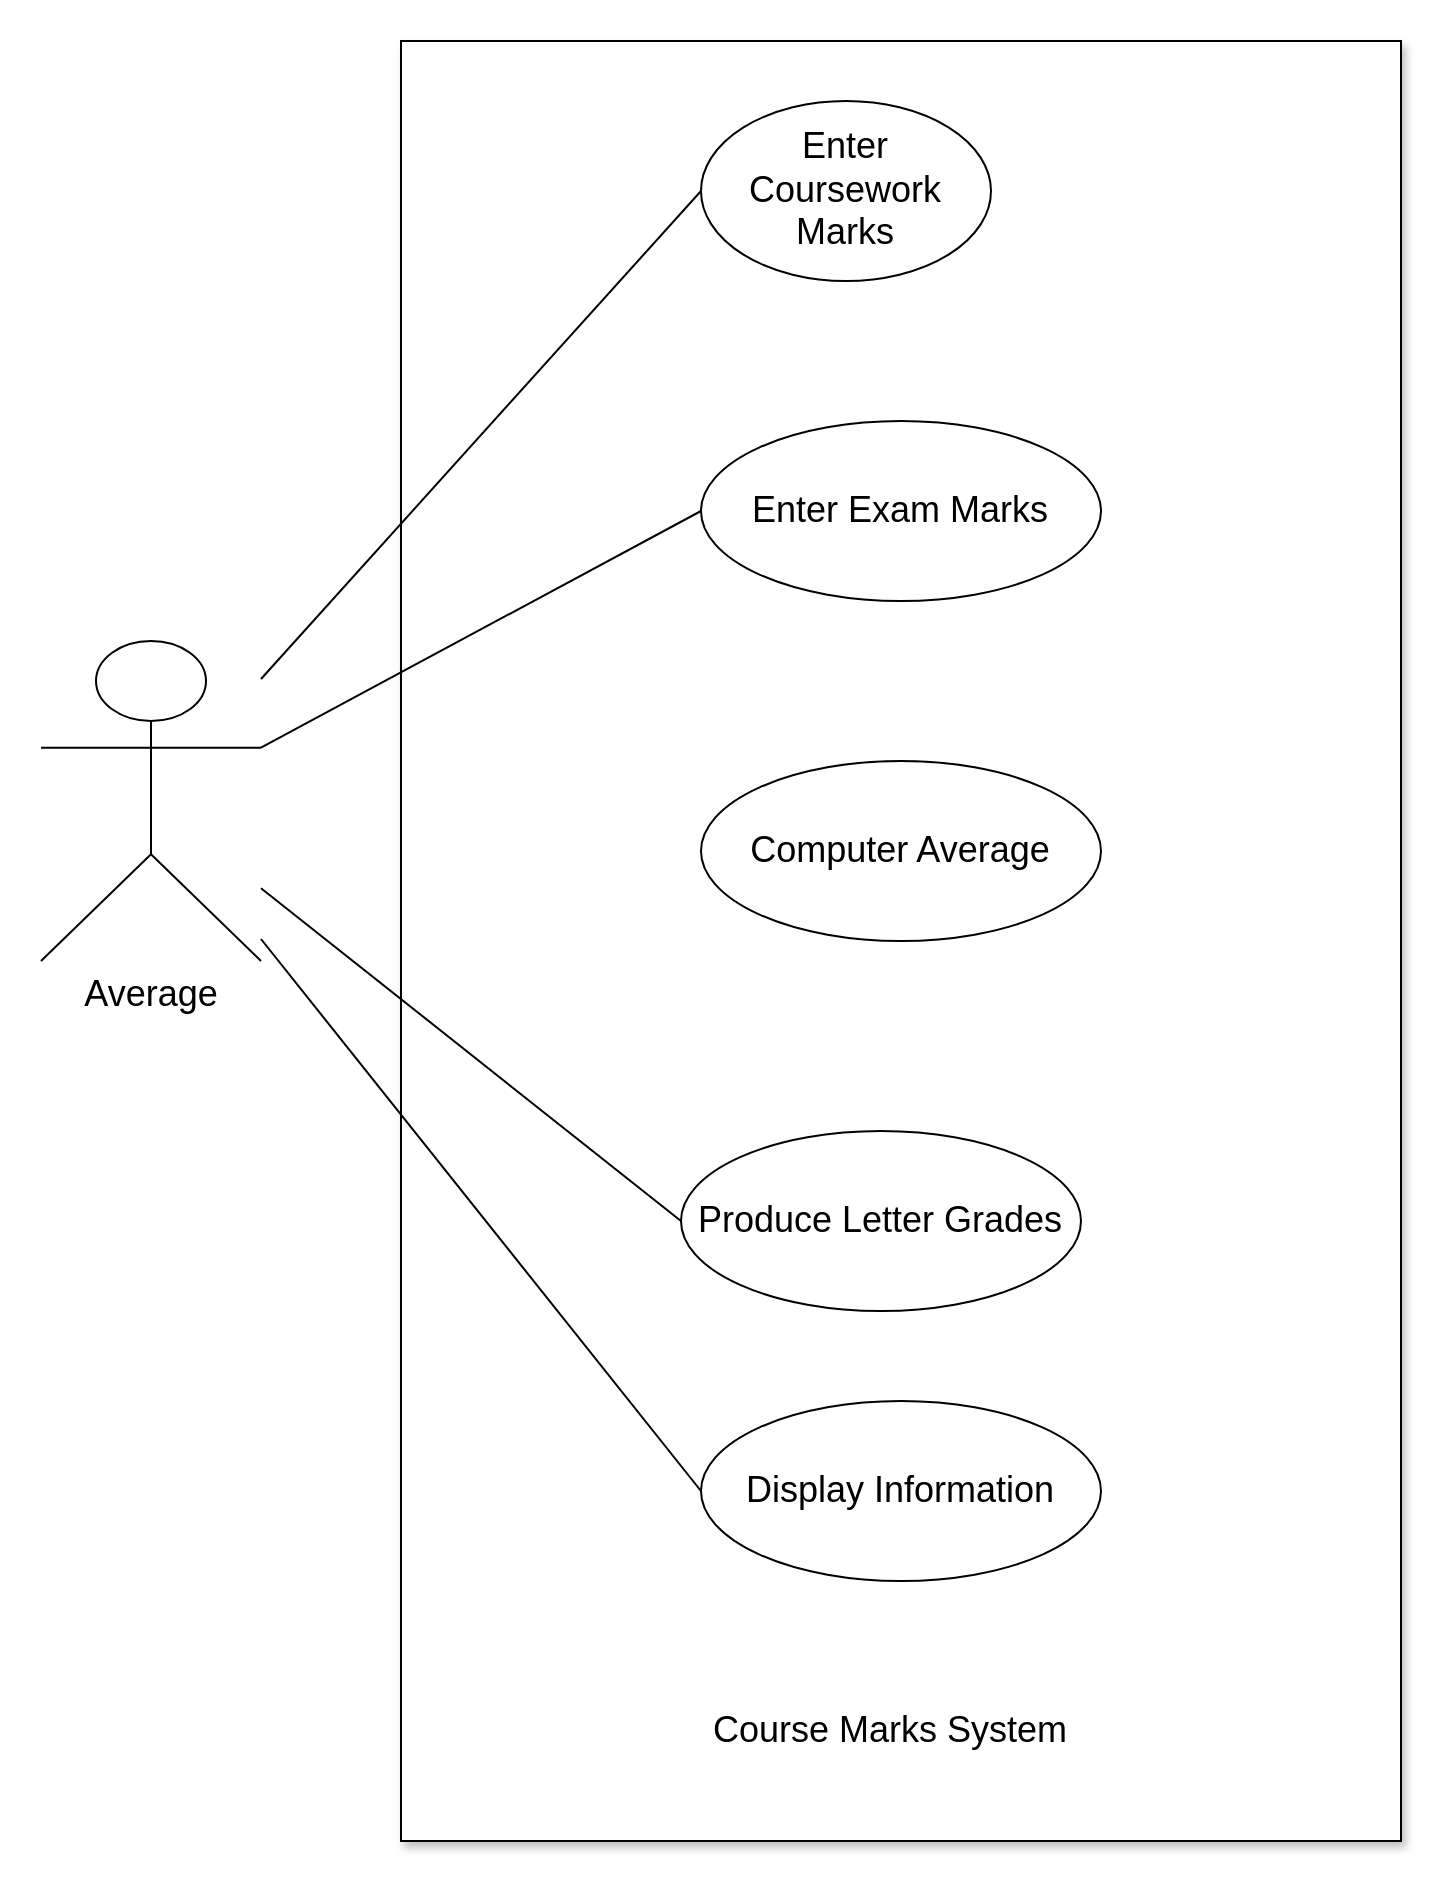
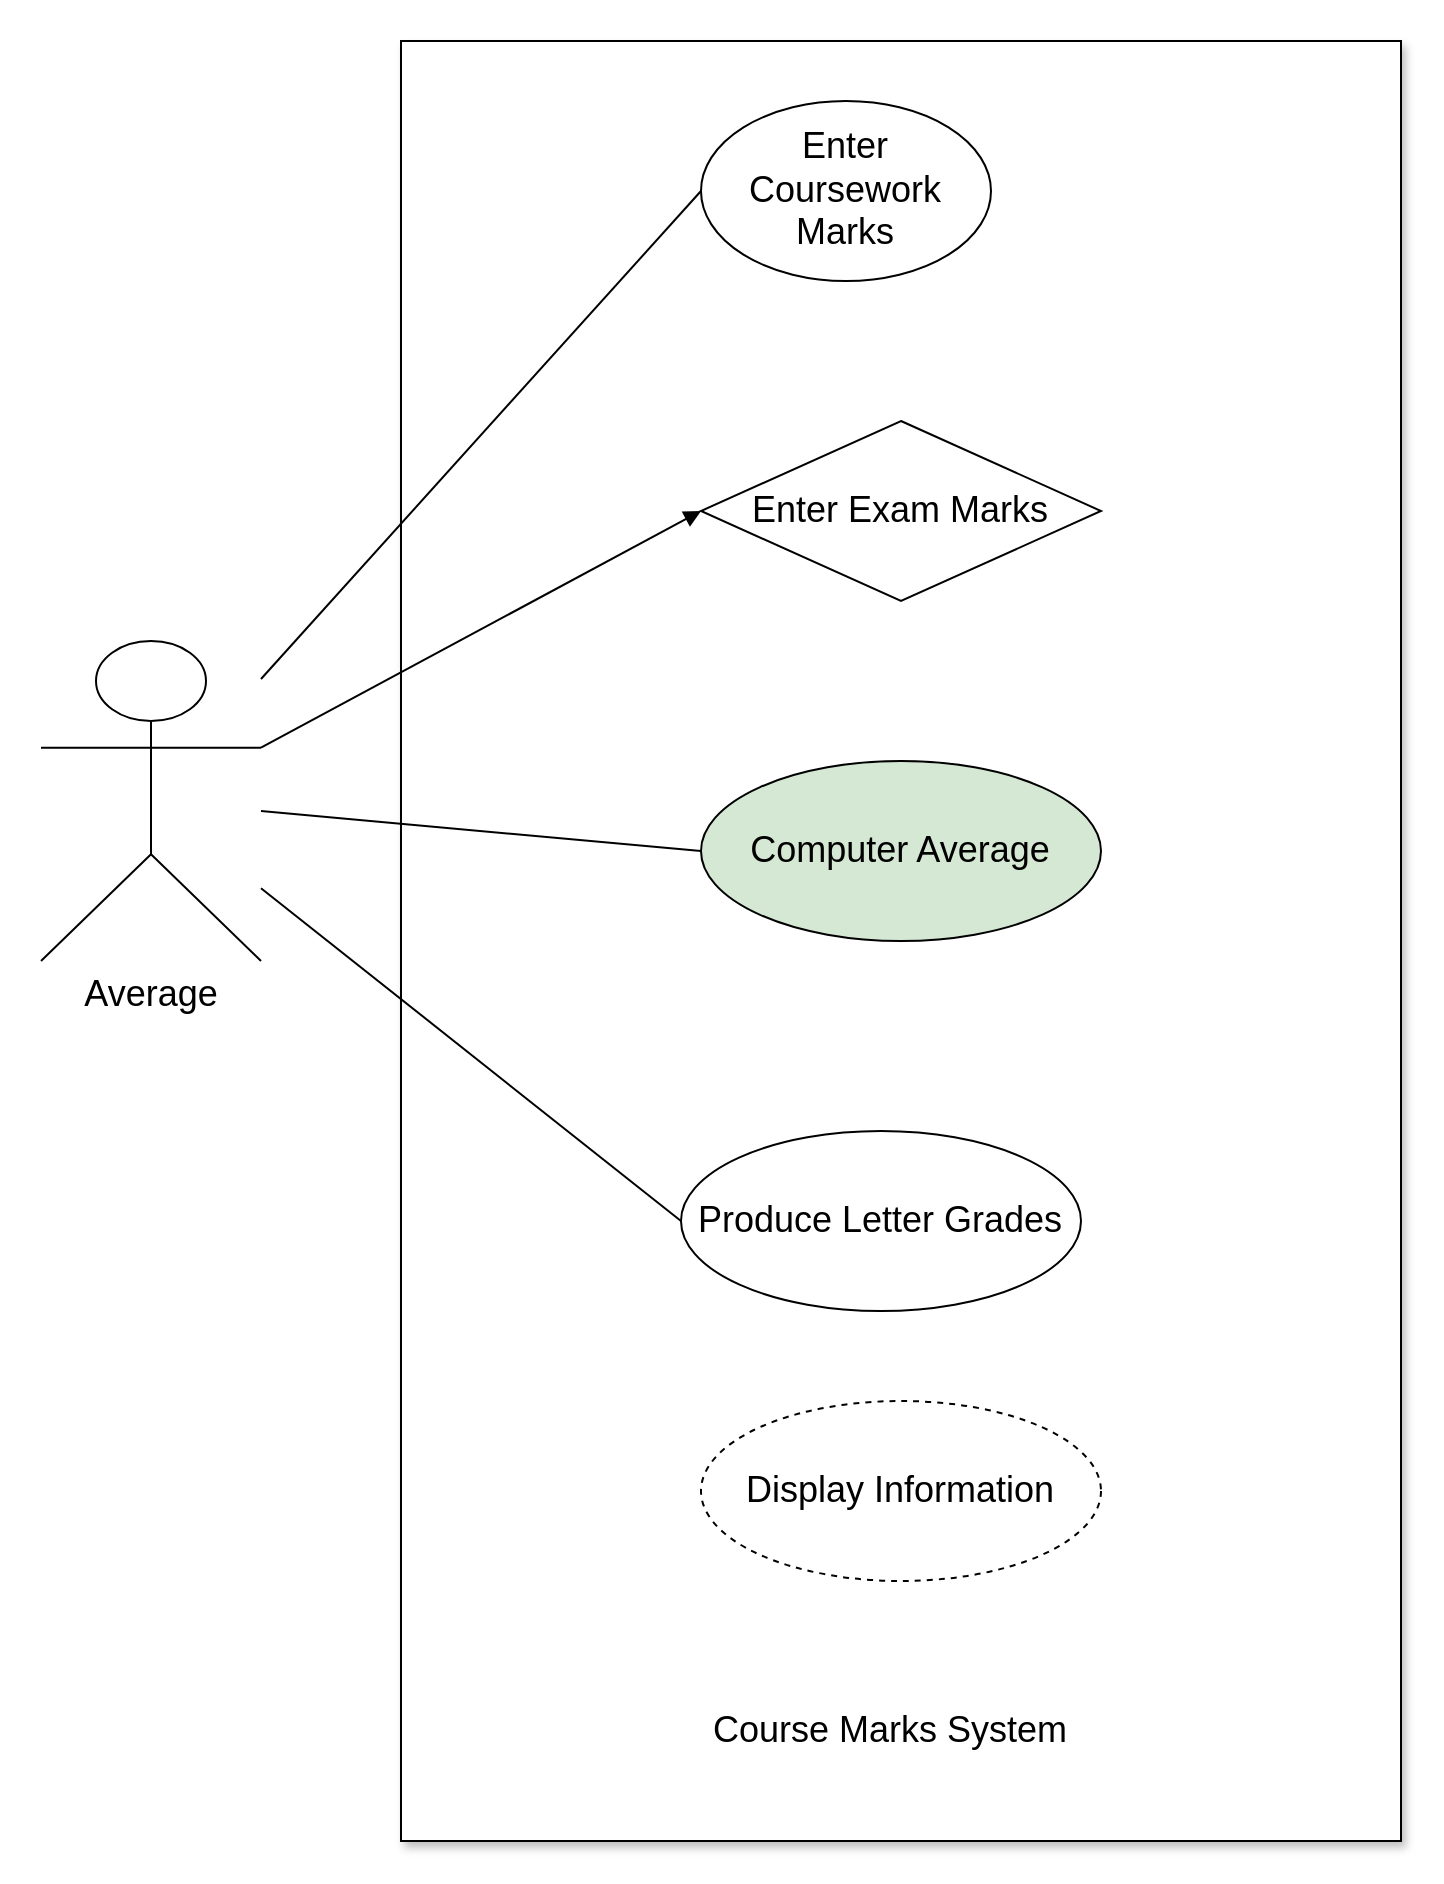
node "Enter Exam Marks": shape ellipse -> diamond
edge "Enter Exam Marks" -- "Average": arrowhead none -> block
edge "Average" -- "Computer Average": added
node "Computer Average": fillcolor #ffffff -> #d5e8d4
edge "Average" -- "Display Information": removed
node "Display Information": style solid -> dashed
